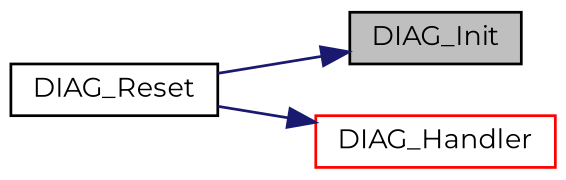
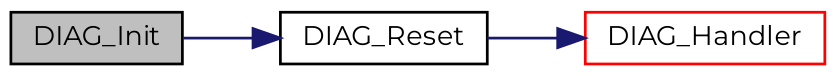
edge "DIAG_Reset" -> "DIAG_Init": reversed
